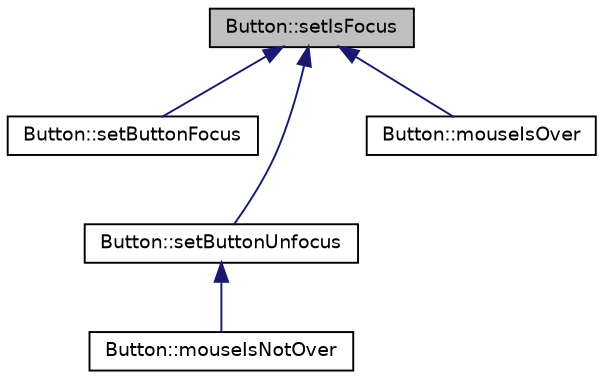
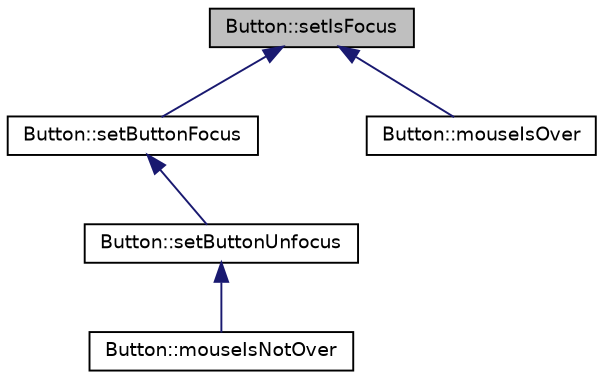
edge "Button::setButtonUnfocus" -> "Button::setIsFocus": now "Button::setButtonUnfocus" -> "Button::setButtonFocus"
